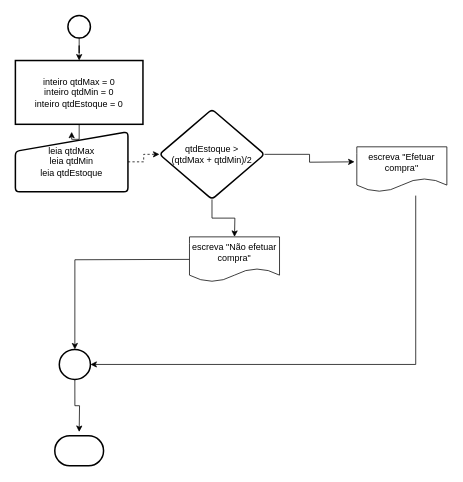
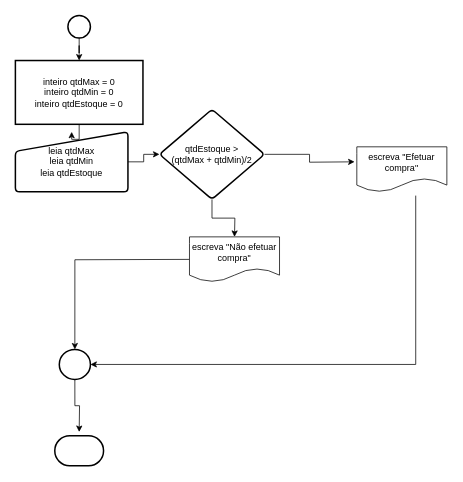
edge "leia qtdMax leia qtdMin leia qtdEstoque" -> "qtdEstoque > (qtdMax + qtdMin)/2": style dashed -> solid
